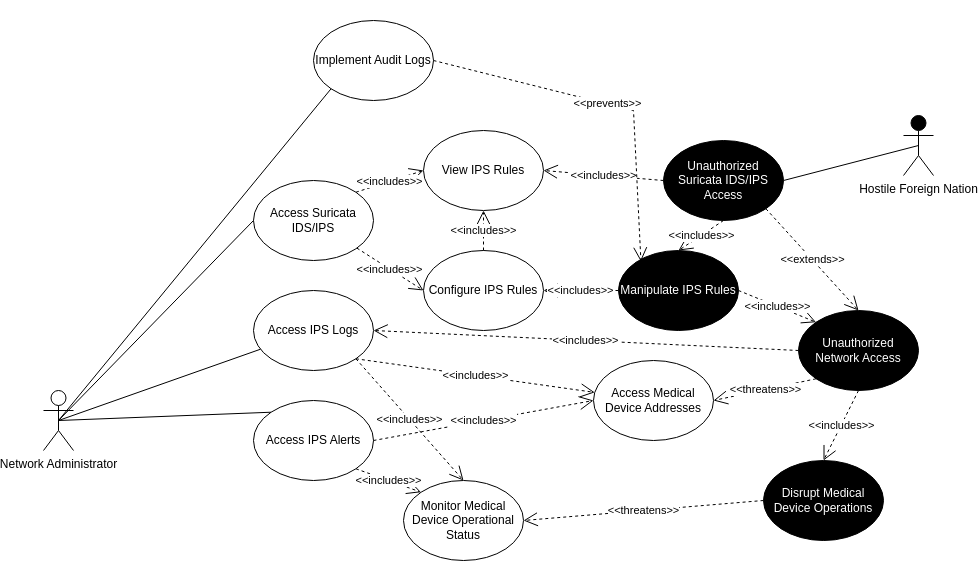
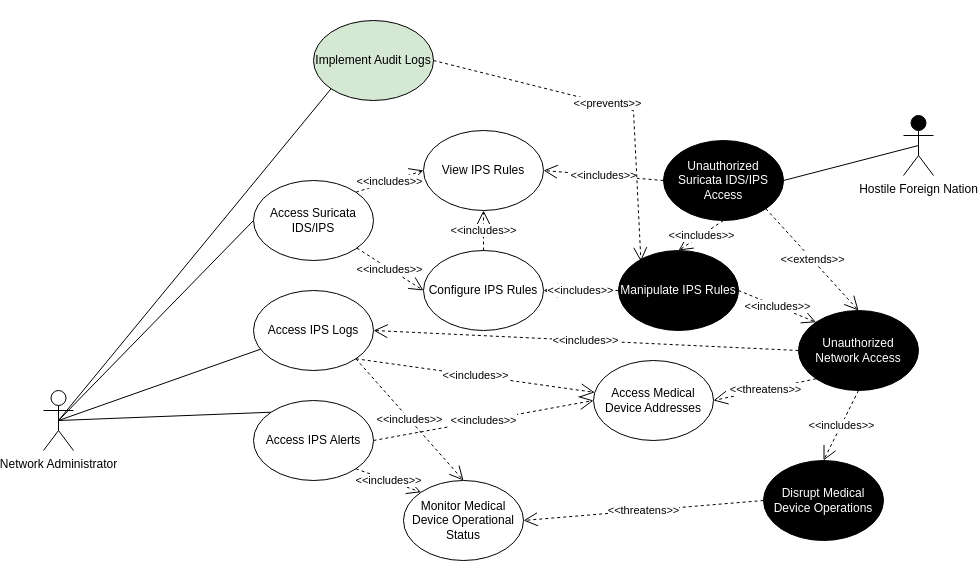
node "Implement Audit Logs": fillcolor #ffffff -> #d5e8d4
